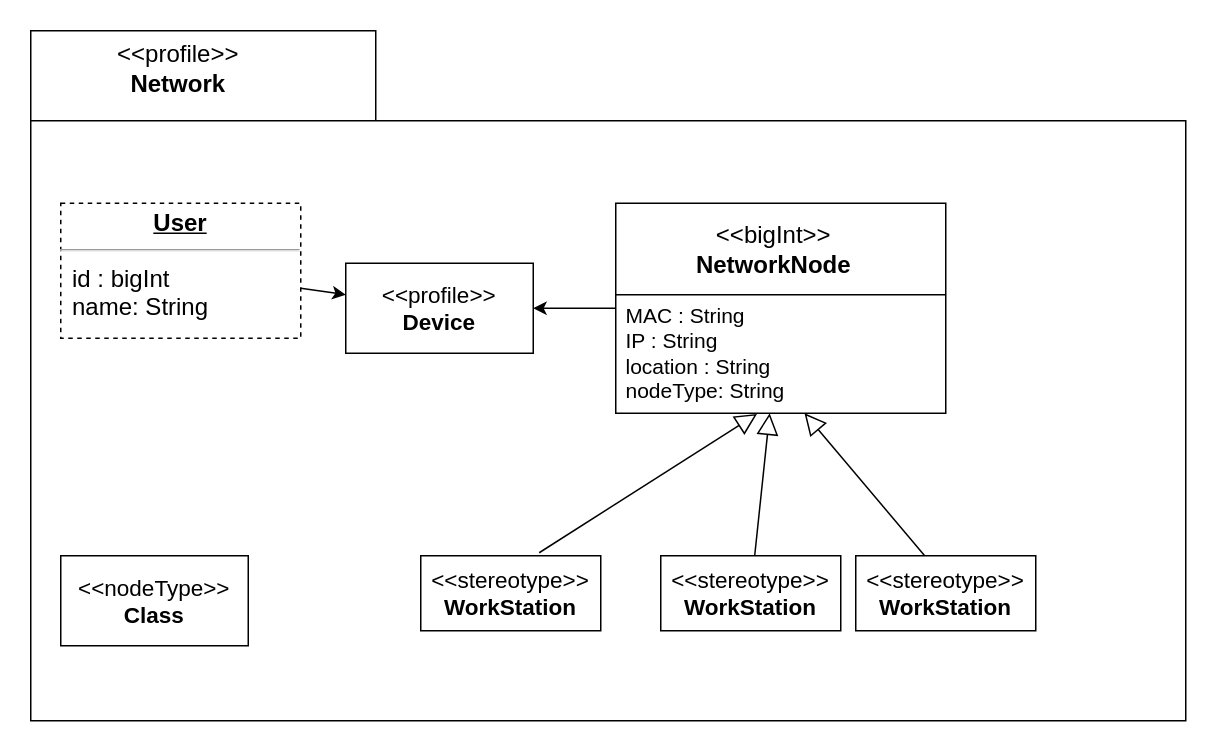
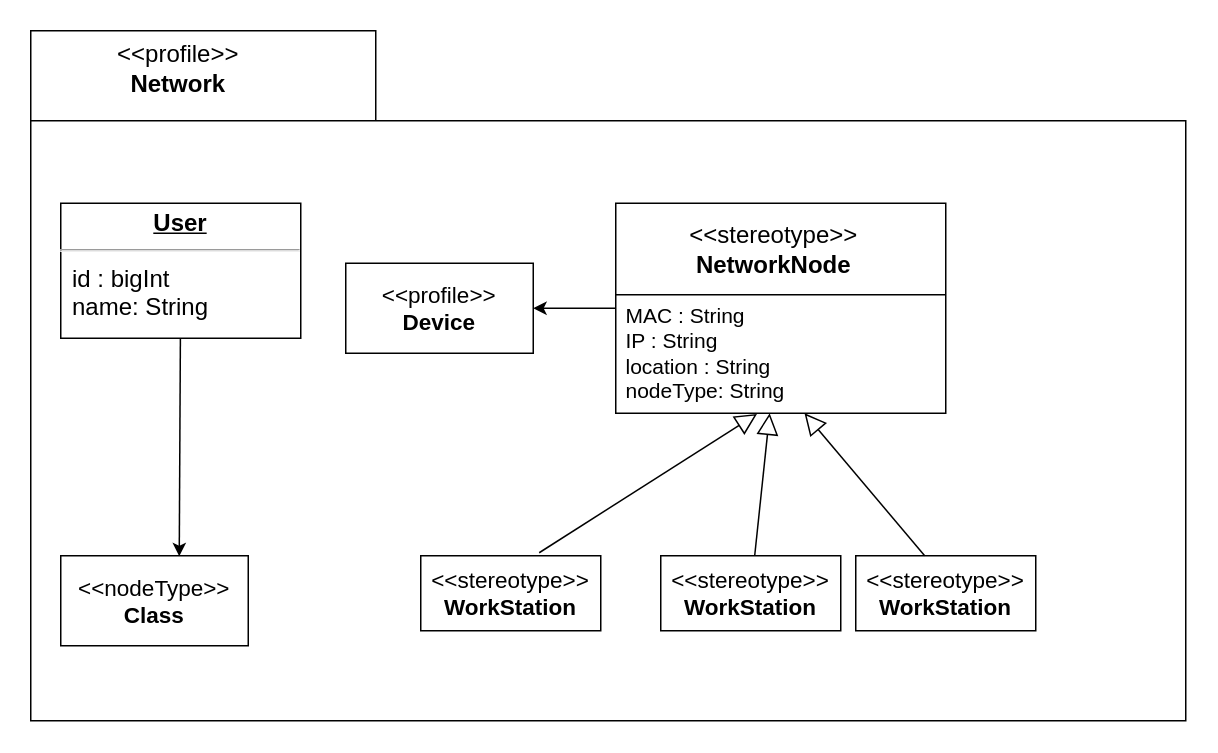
node "<<bigInt>>NetworkNode": label "<<bigInt>>NetworkNode" -> "<<stereotype>>NetworkNode"
node "User id : bigInt name: String": style dashed -> solid
edge "User id : bigInt name: String" -> "<<profile>>Device": now "User id : bigInt name: String" -> "<<nodeType>>Class"
